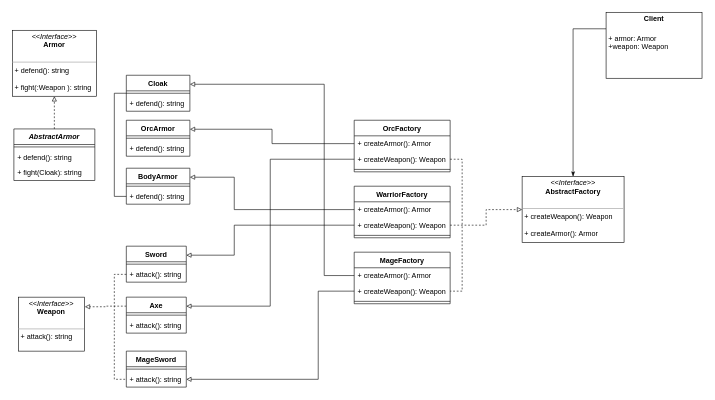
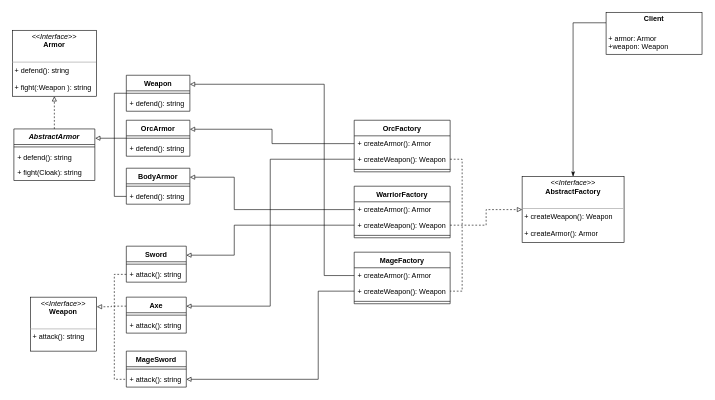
node "Client + armor: Armor +weapon: Weapon": size 96x66 -> 96x42
node "Cloak": label "Cloak" -> "Weapon"
edge "OrcArmor" -> "AbstractArmor": added
node "<<Interface>> Weapon + attack(): string": moved (51, 324) -> (63, 324)
